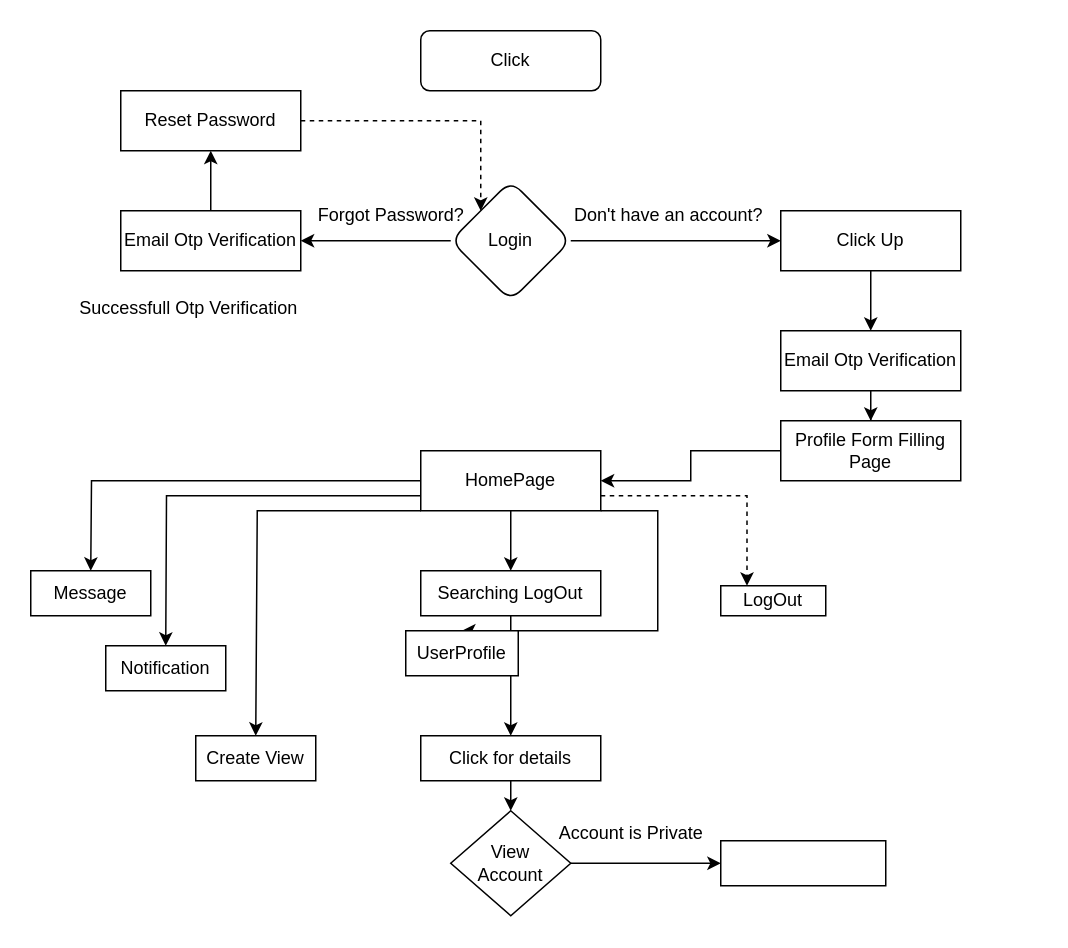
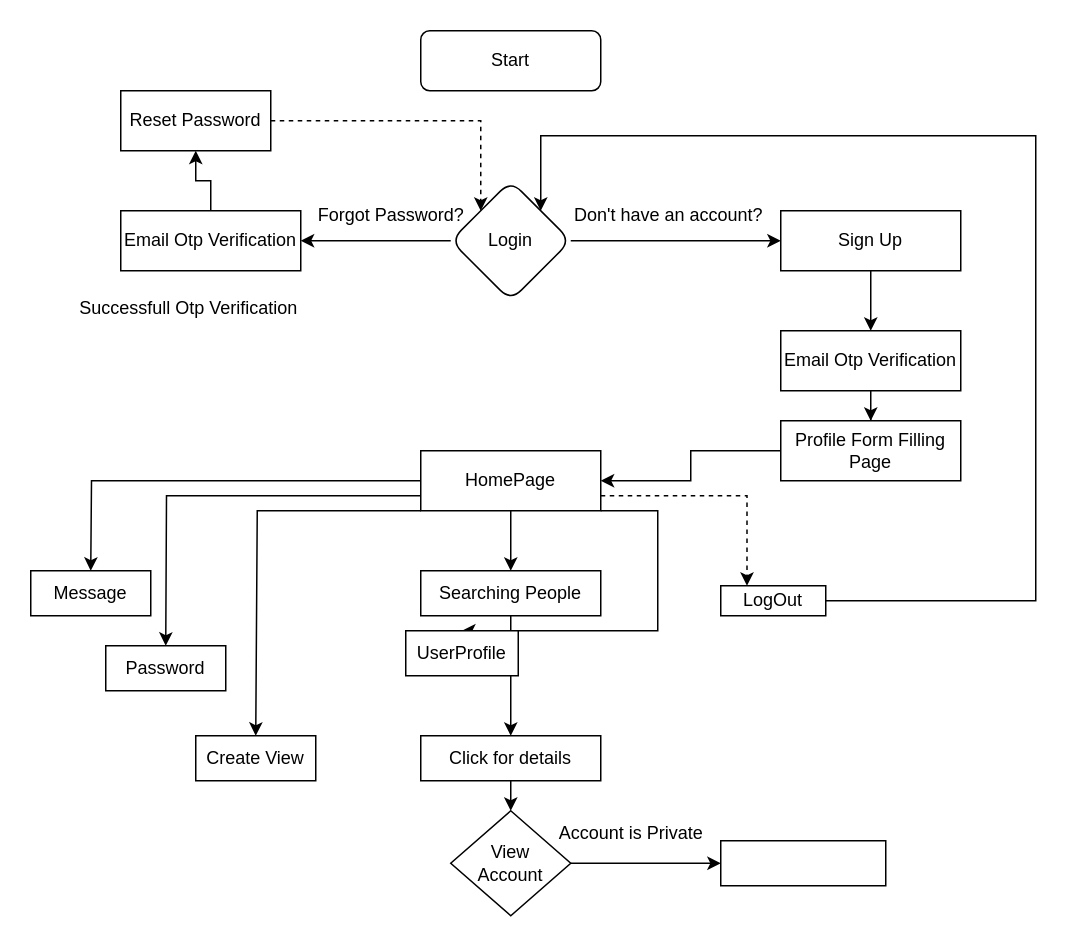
node "Click": label "Click" -> "Start"
node "Reset Password": size 180x60 -> 150x60
edge "LogOut" -> "Login": added
node "Click Up": label "Click Up" -> "Sign Up"
node "Searching LogOut": label "Searching LogOut" -> "Searching People"
node "Notification": label "Notification" -> "Password"
